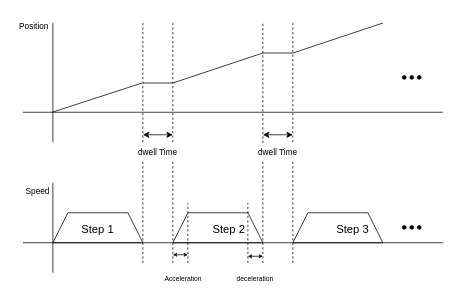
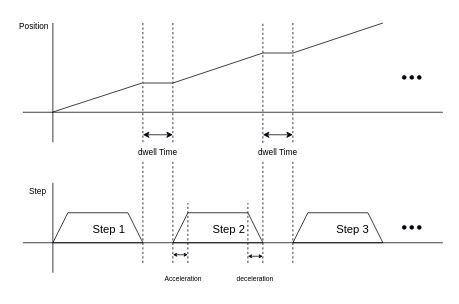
node "Speed": label "Speed" -> "Step"
node "Step 1": moved (98, 228) -> (109, 228)
